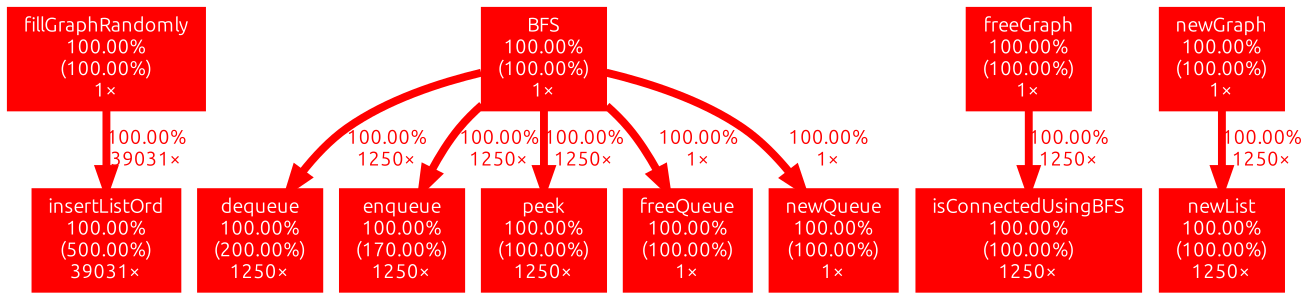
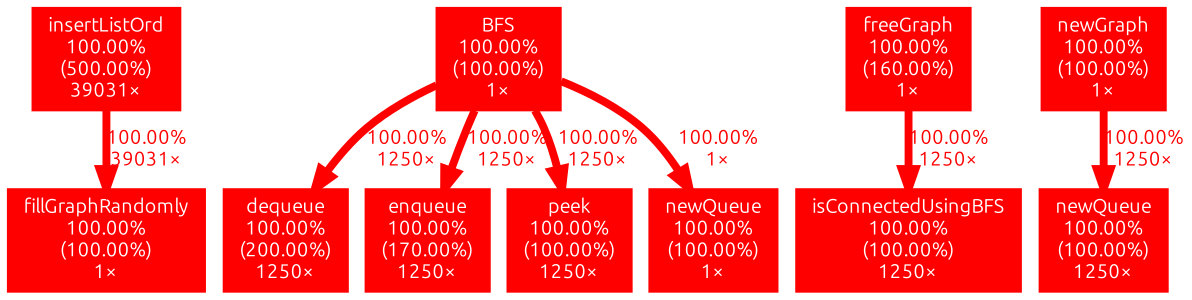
node "freeGraph 100.00% (100.00%) 1×": label "freeGraph 100.00% (100.00%) 1×" -> "freeGraph 100.00% (160.00%) 1×"
edge "fillGraphRandomly 100.00% (100.00%) 1×" -> "insertListOrd 100.00% (500.00%) 39031×": reversed
node "freeQueue 100.00% (100.00%) 1×": removed
node "newList 100.00% (100.00%) 1250×": label "newList 100.00% (100.00%) 1250×" -> "newQueue 100.00% (100.00%) 1250×"
